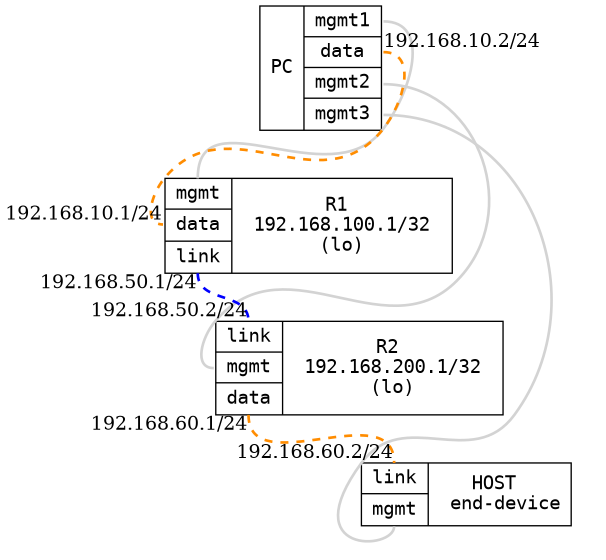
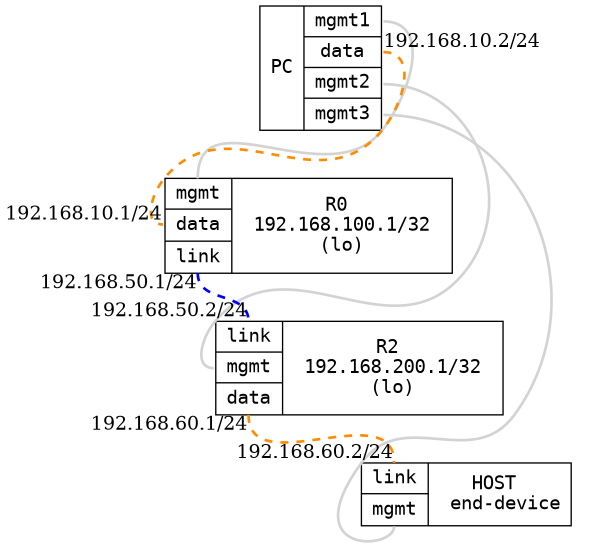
node "mgmt": text "R1" -> "R0"
